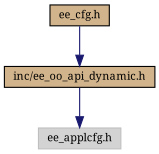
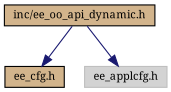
edge "ee_cfg.h" -> "inc/ee_oo_api_dynamic.h": reversed
